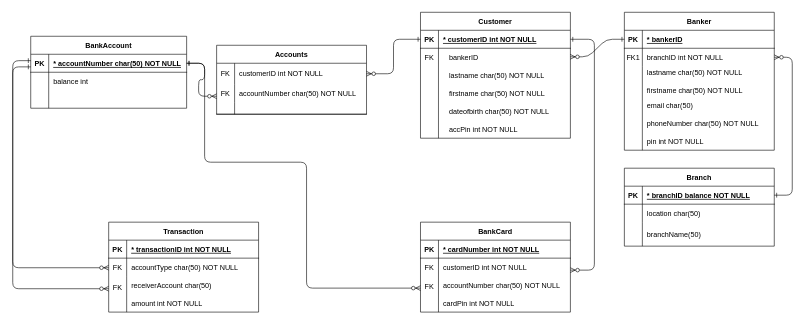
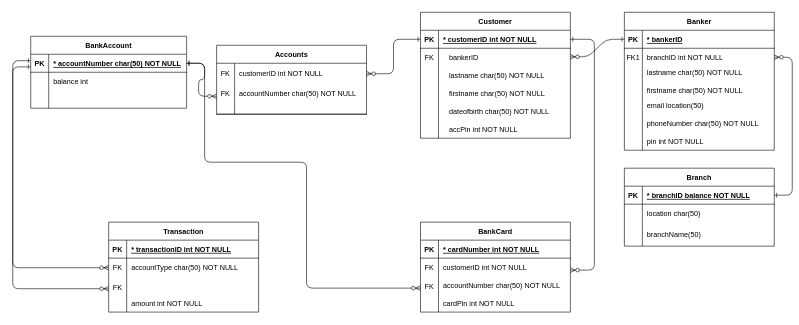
node "email char(50)": label "email char(50)" -> "email location(50)"
node "receiverAccount char(50)": removed
